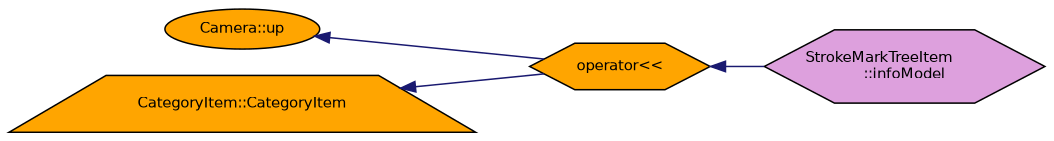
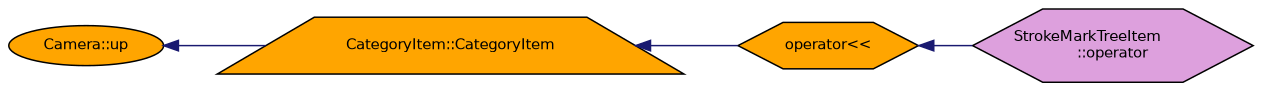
edge "operator<<" -> "Camera::up": now "CategoryItem::CategoryItem" -> "Camera::up"
node "StrokeMarkTreeItem ::infoModel": label "StrokeMarkTreeItem ::infoModel" -> "StrokeMarkTreeItem ::operator"
